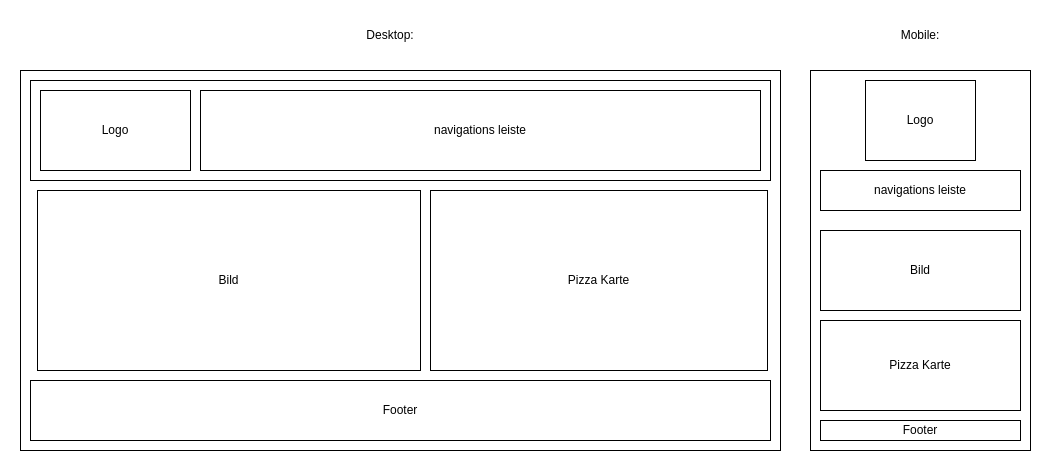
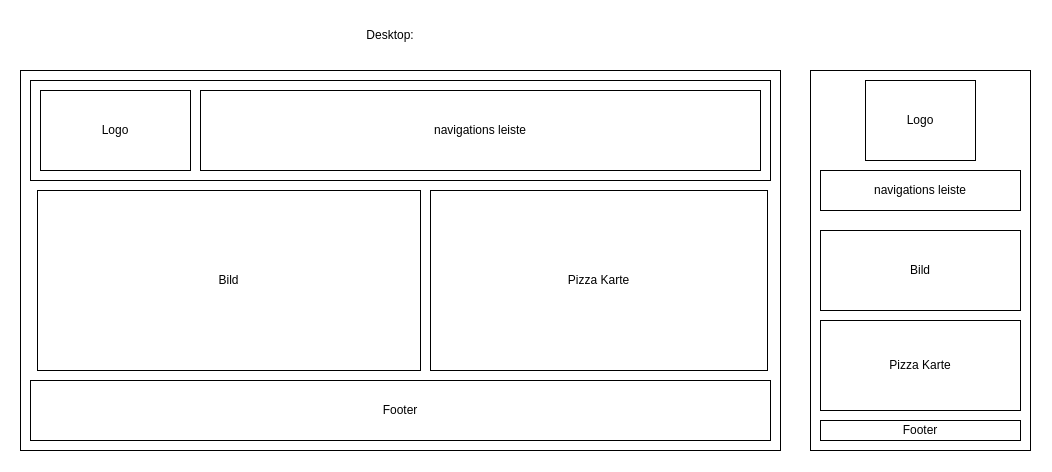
node "Mobile:": removed
